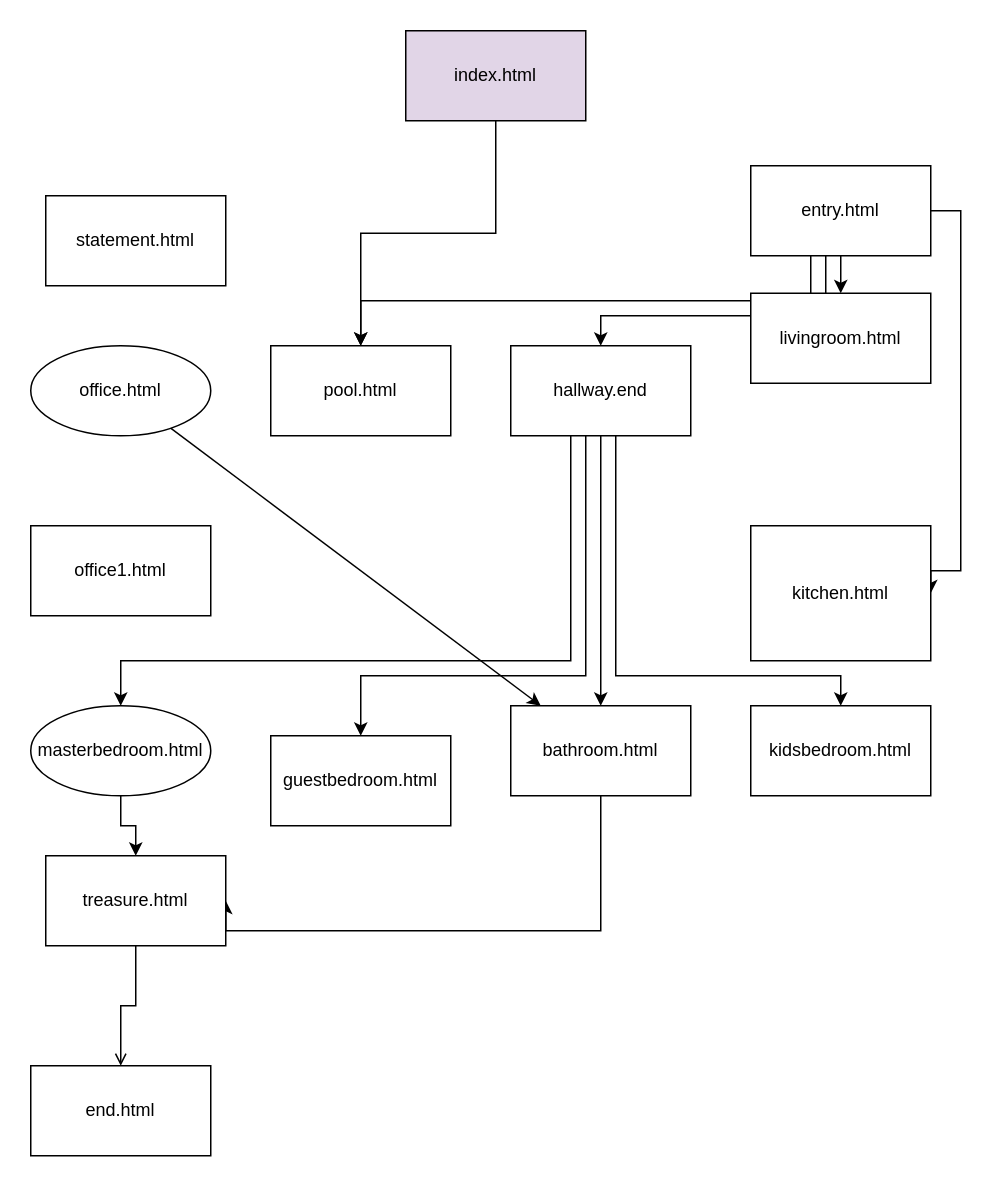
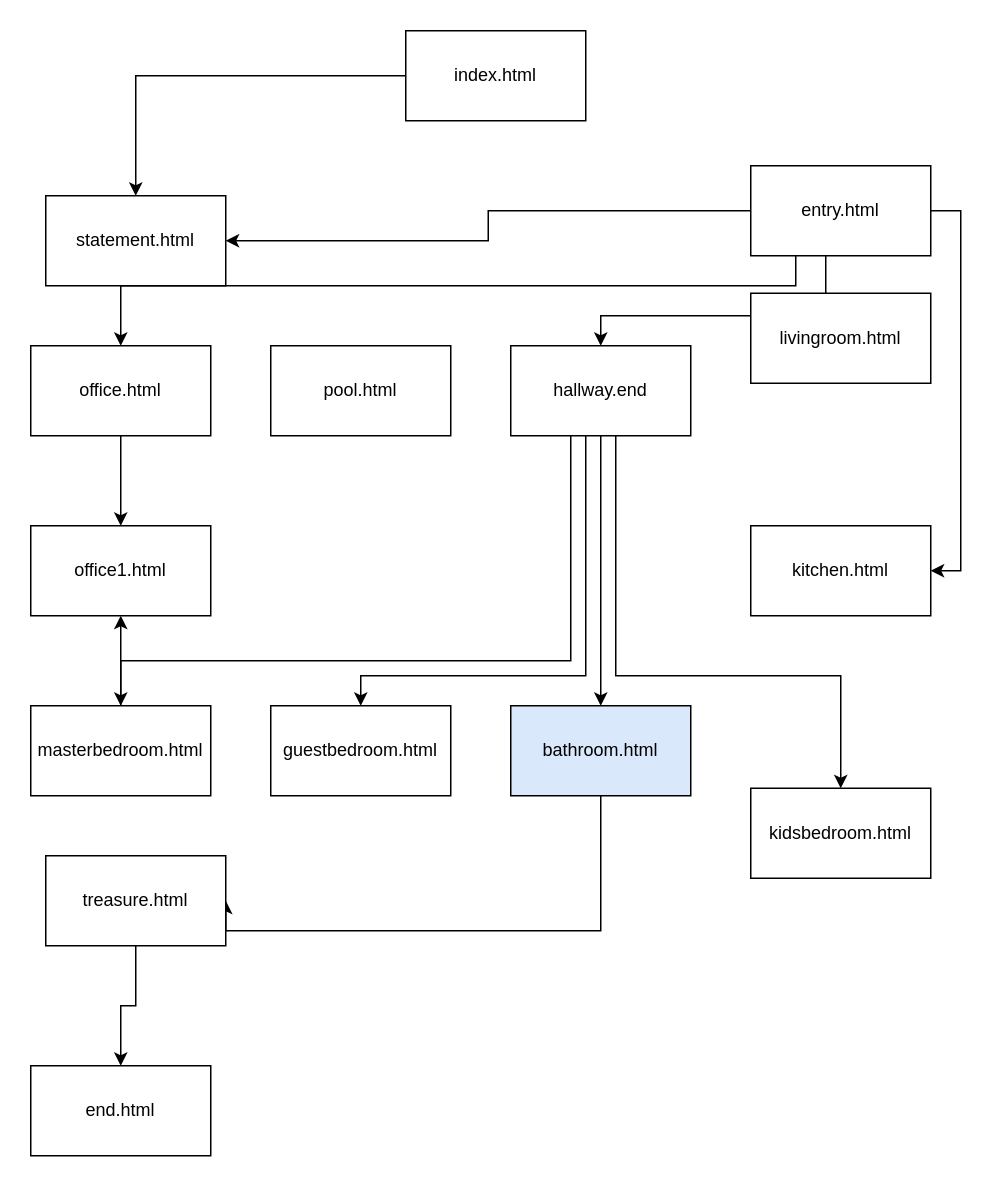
node "index.html": fillcolor #e1d5e7 -> #ffffff
edge "index.html" -> "pool.html": now "index.html" -> "statement.html"
edge "entry.html" -> "livingroom.html": now "entry.html" -> "statement.html"
edge "entry.html" -> "office.html": added
edge "entry.html" -> "pool.html": removed
node "office.html": shape ellipse -> rectangle
edge "office.html" -> "bathroom.html": now "office.html" -> "office1.html"
node "kitchen.html": size 180x135 -> 180x90
node "masterbedroom.html": shape ellipse -> rectangle
node "bathroom.html": fillcolor #ffffff -> #dae8fc
node "kidsbedroom.html": moved (841, 751) -> (841, 833)
node "guestbedroom.html": moved (361, 781) -> (361, 751)
edge "masterbedroom.html" -> "treasure.html": now "masterbedroom.html" -> "office1.html"
edge "treasure.html" -> "end.html": arrowhead open -> classic
